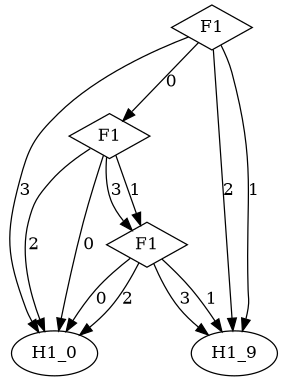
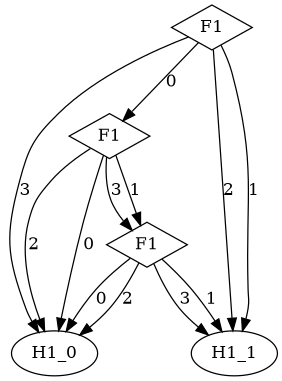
node "H1_9": label "H1_9" -> "H1_1"
